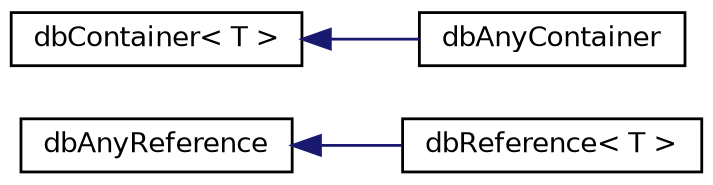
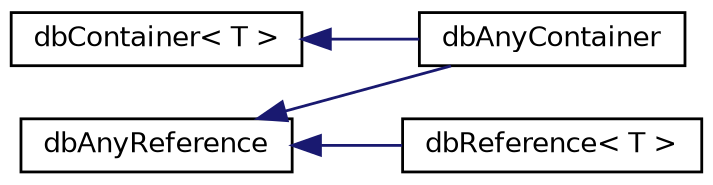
edge "dbAnyContainer" -> "dbAnyReference": added
